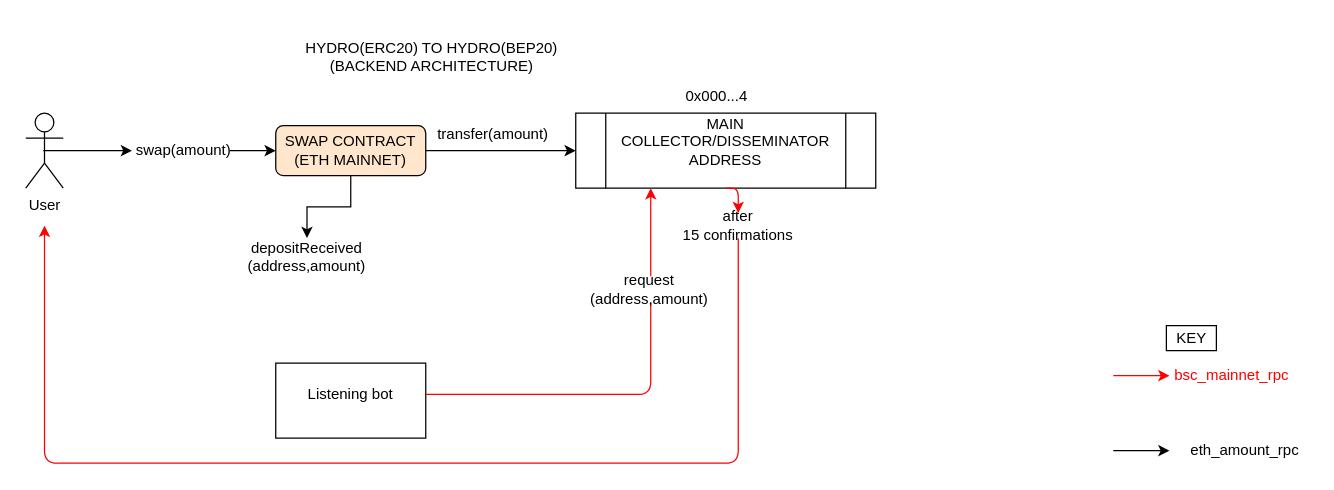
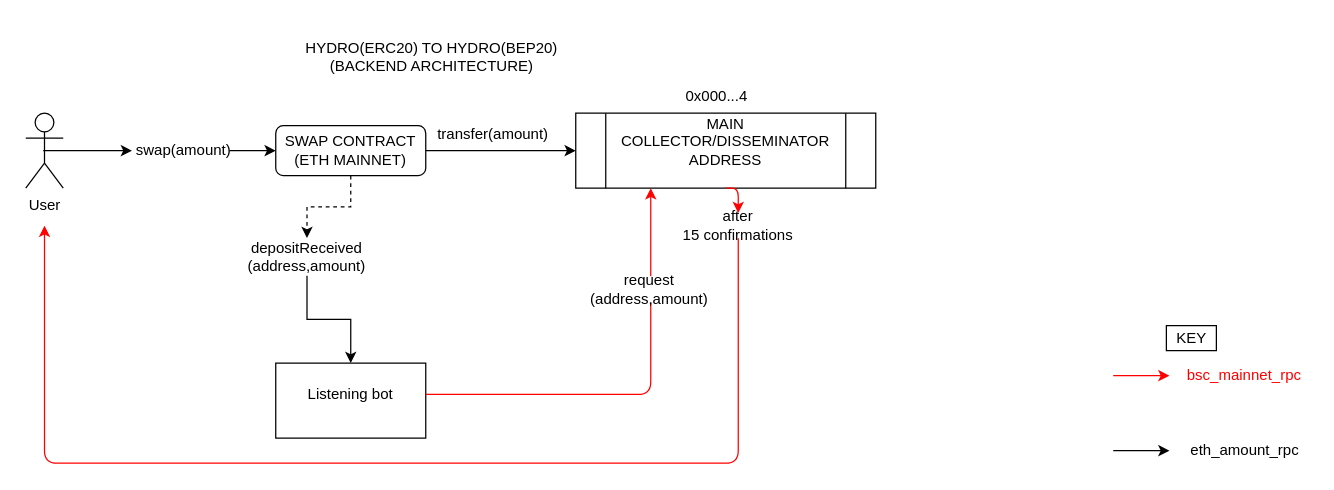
node "SWAP CONTRACT (ETH MAINNET)": fillcolor #ffe6cc -> #ffffff
edge "SWAP CONTRACT (ETH MAINNET)" -> "depositReceived (address,amount)": style solid -> dashed
edge "depositReceived (address,amount)" -> "Listening bot": added
node "bsc_mainnet_rpc": moved (1232, 376) -> (1244, 376)
